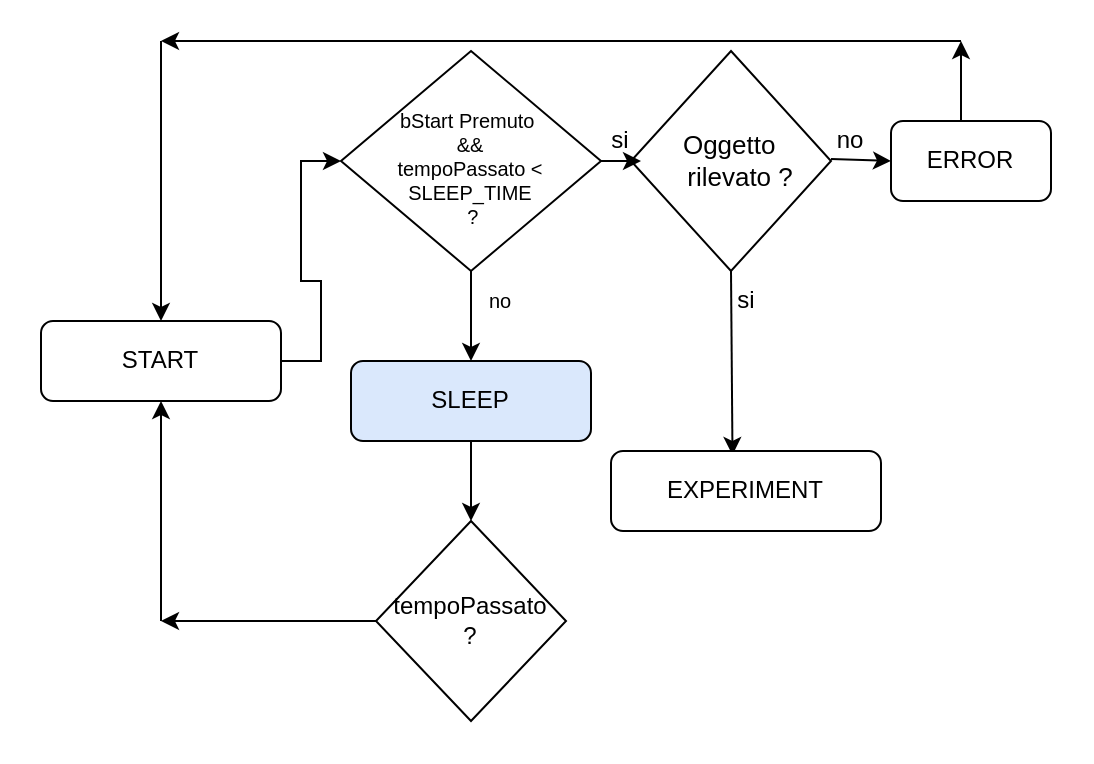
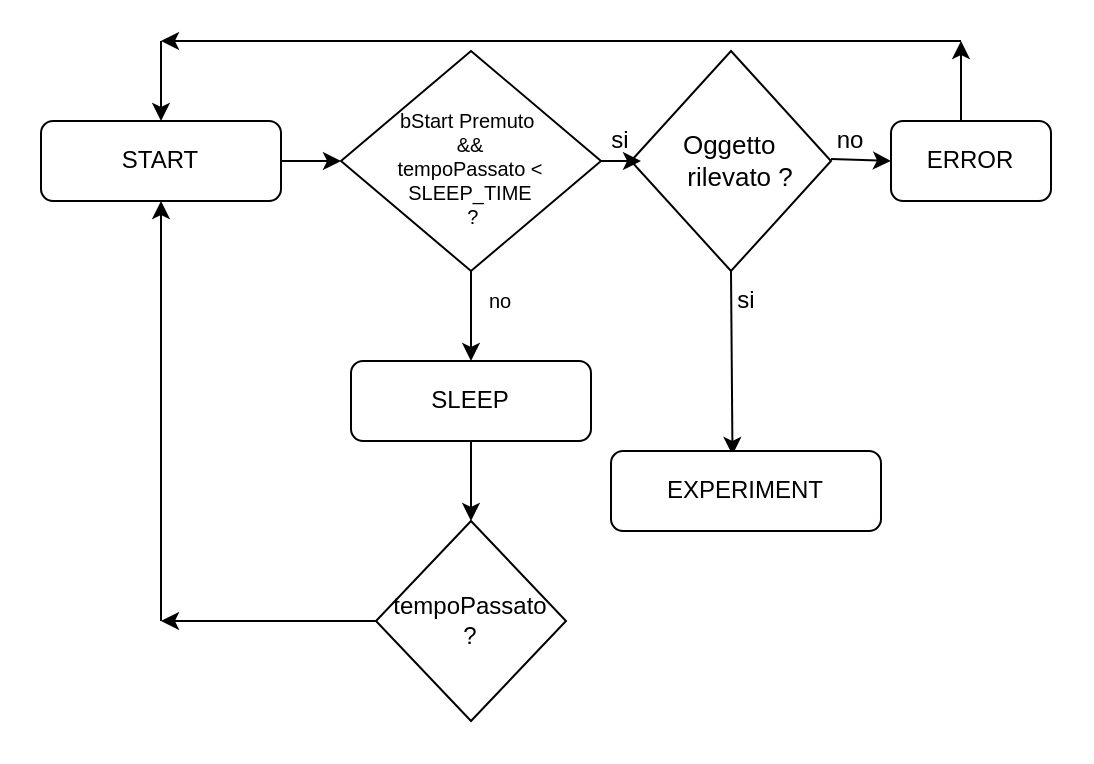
node "START": moved (161, 361) -> (161, 161)
node "SLEEP": fillcolor #dae8fc -> #ffffff
